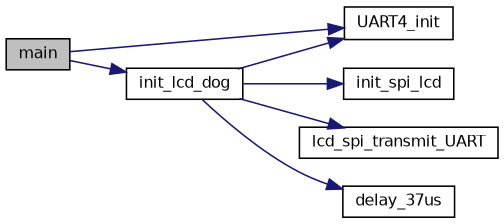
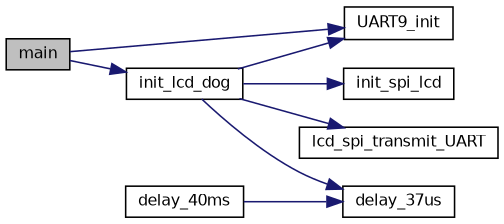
node "UART4_init": label "UART4_init" -> "UART9_init"
node "delay_40ms": added
